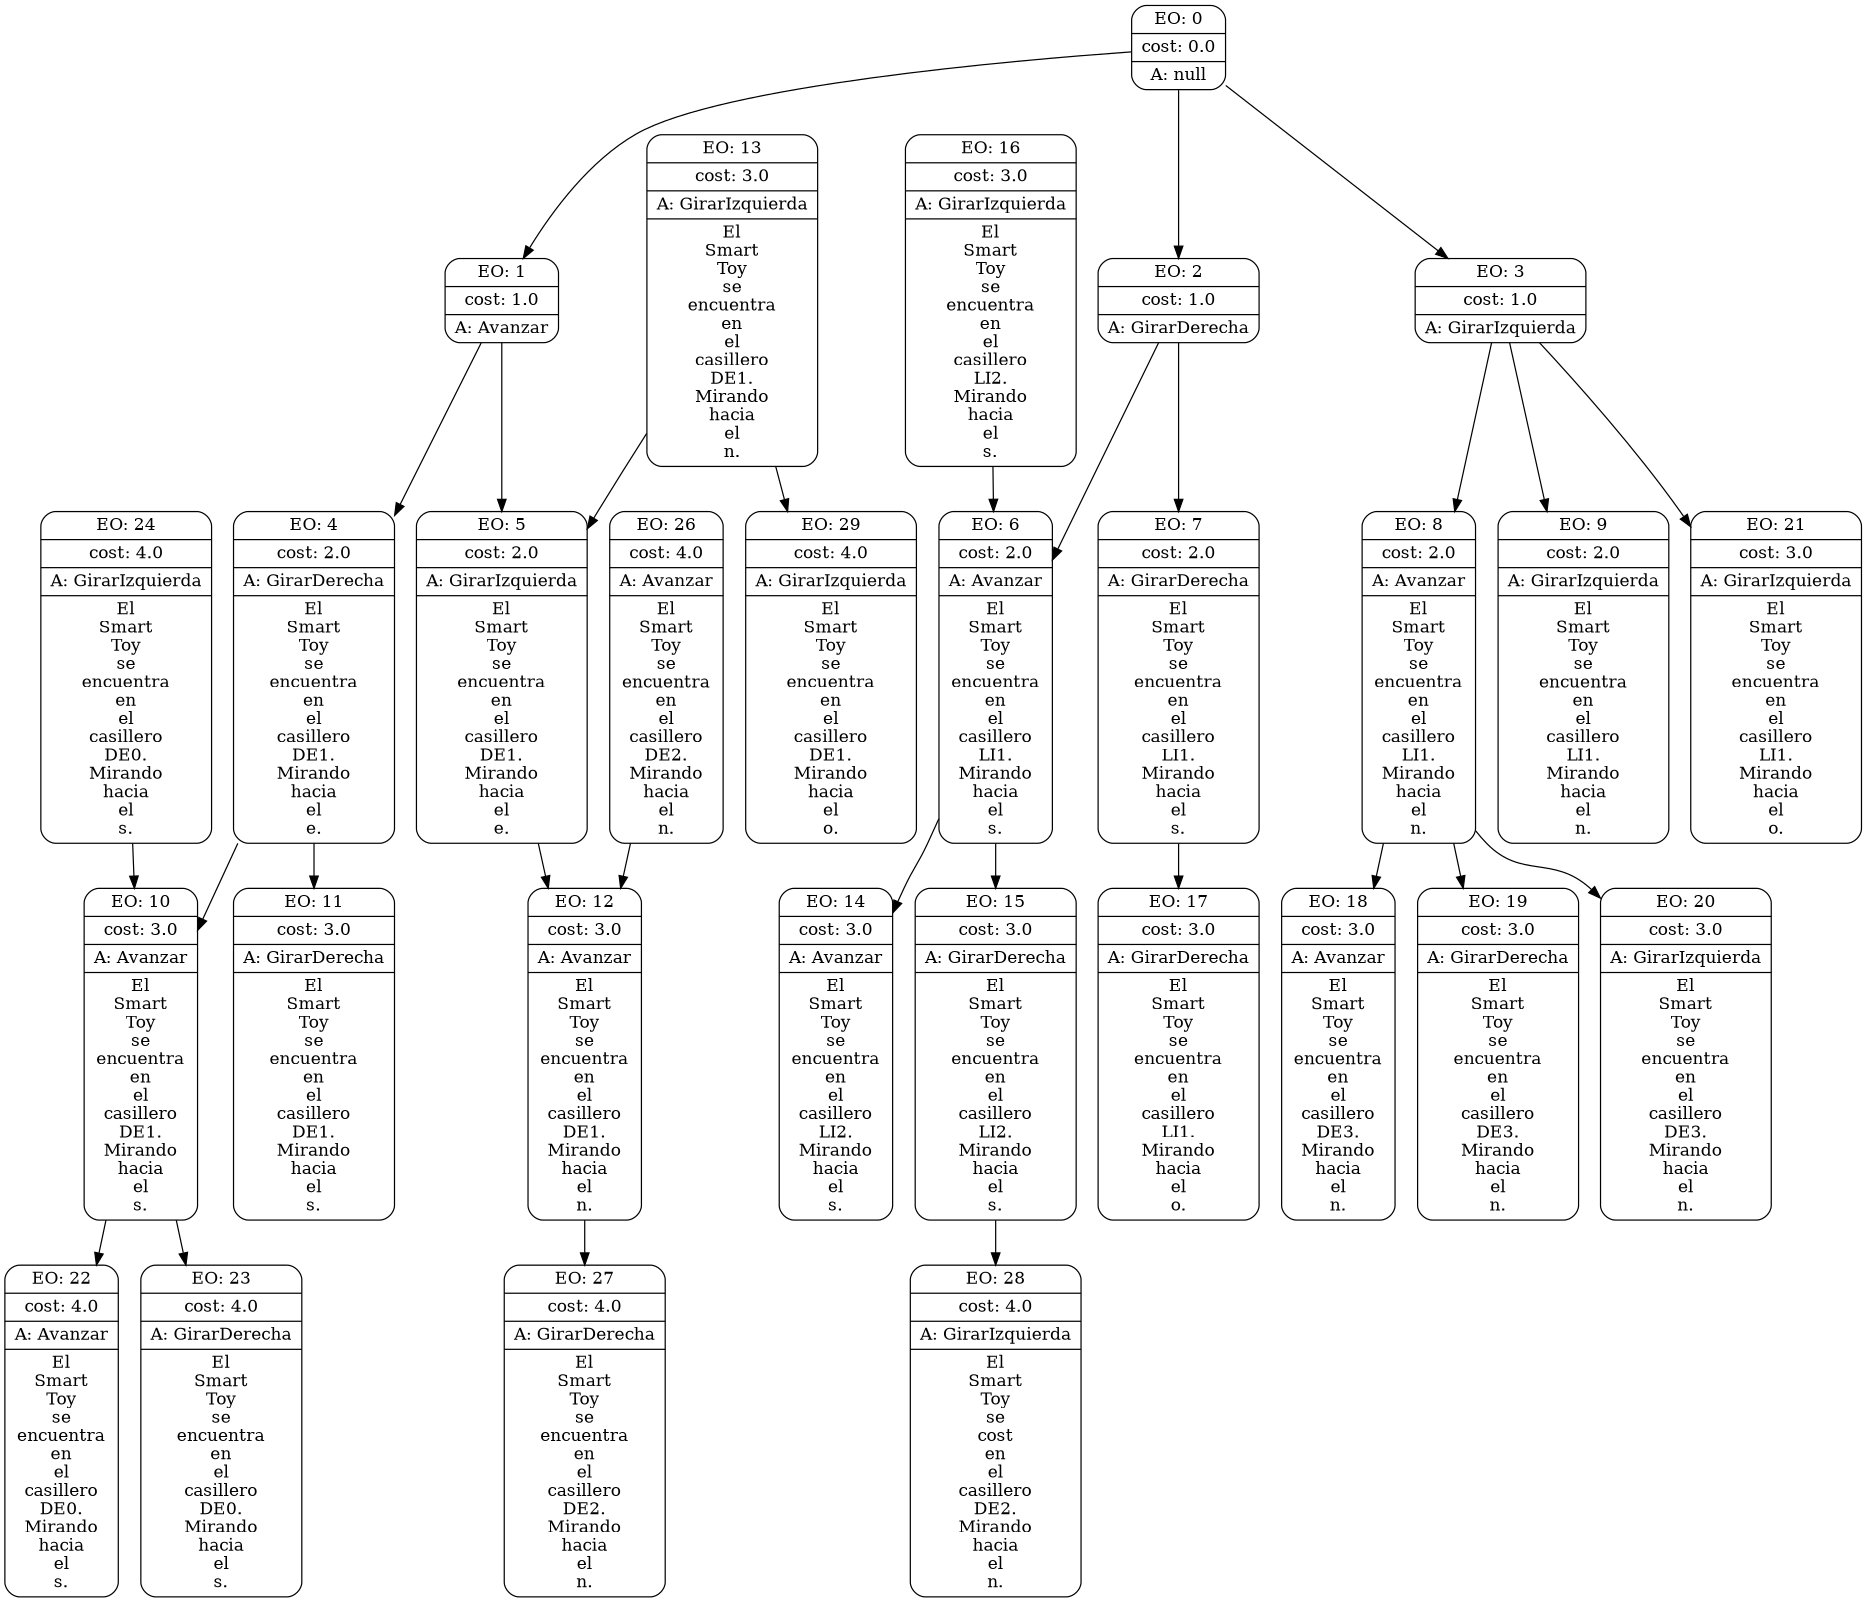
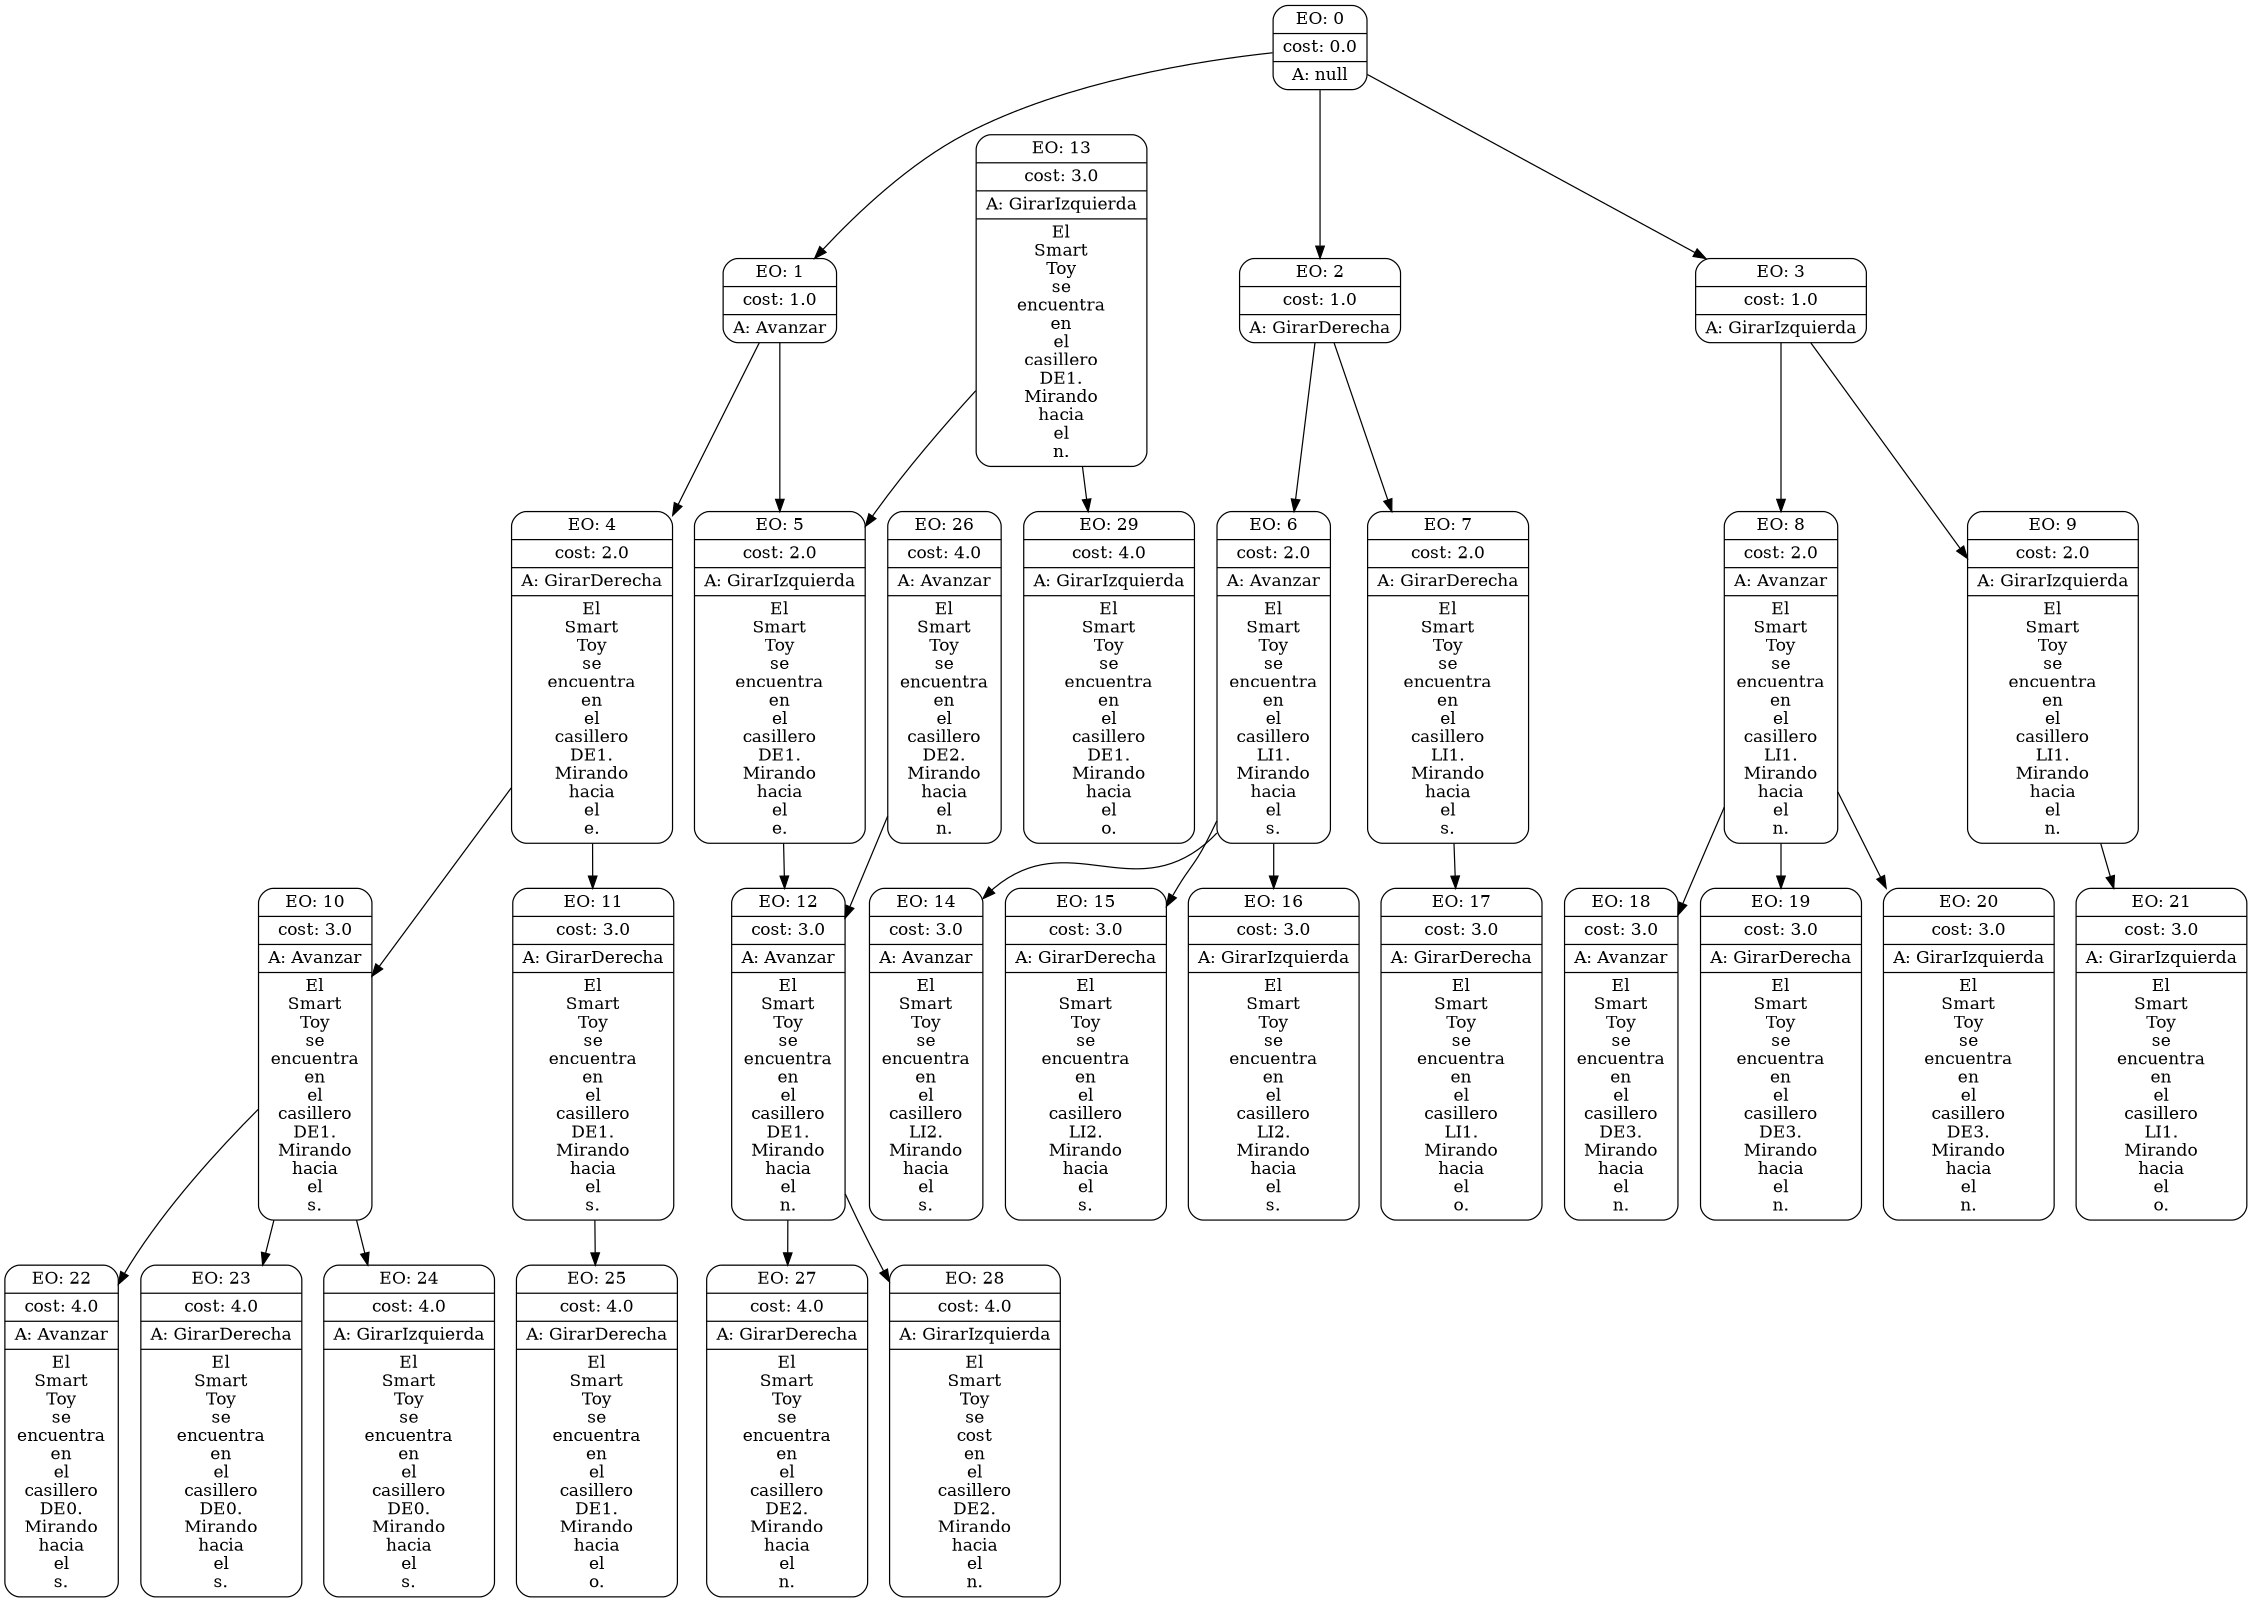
edge "EO: 3" -> "EO: 21": now "EO: 9" -> "EO: 21"
edge "EO: 16" -> "EO: 6": reversed
edge "EO: 24" -> "EO: 10": reversed
edge "EO: 15" -> "EO: 28": now "EO: 12" -> "EO: 28"
node "EO: 25": added
